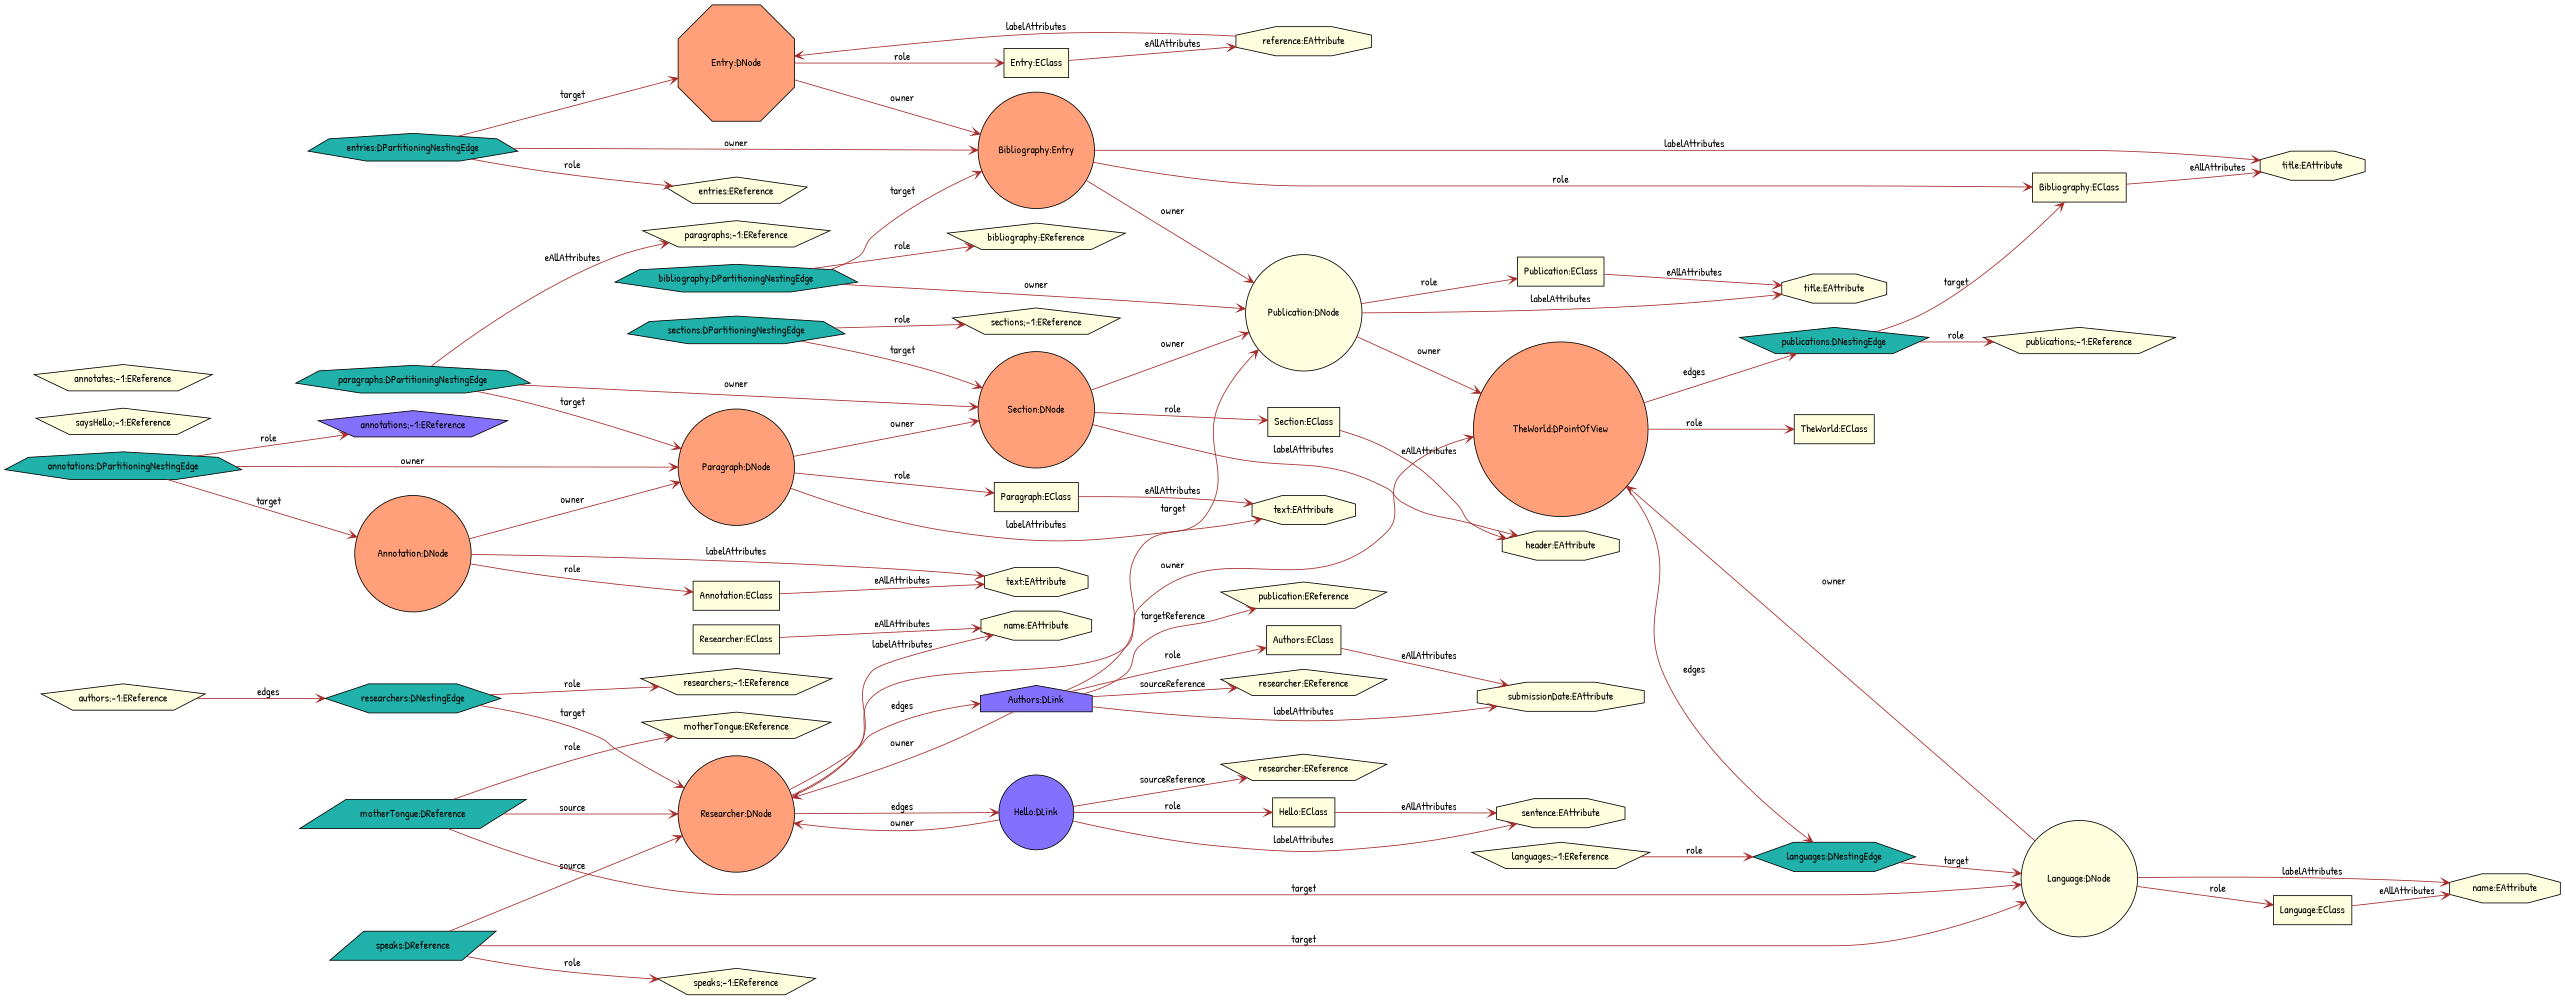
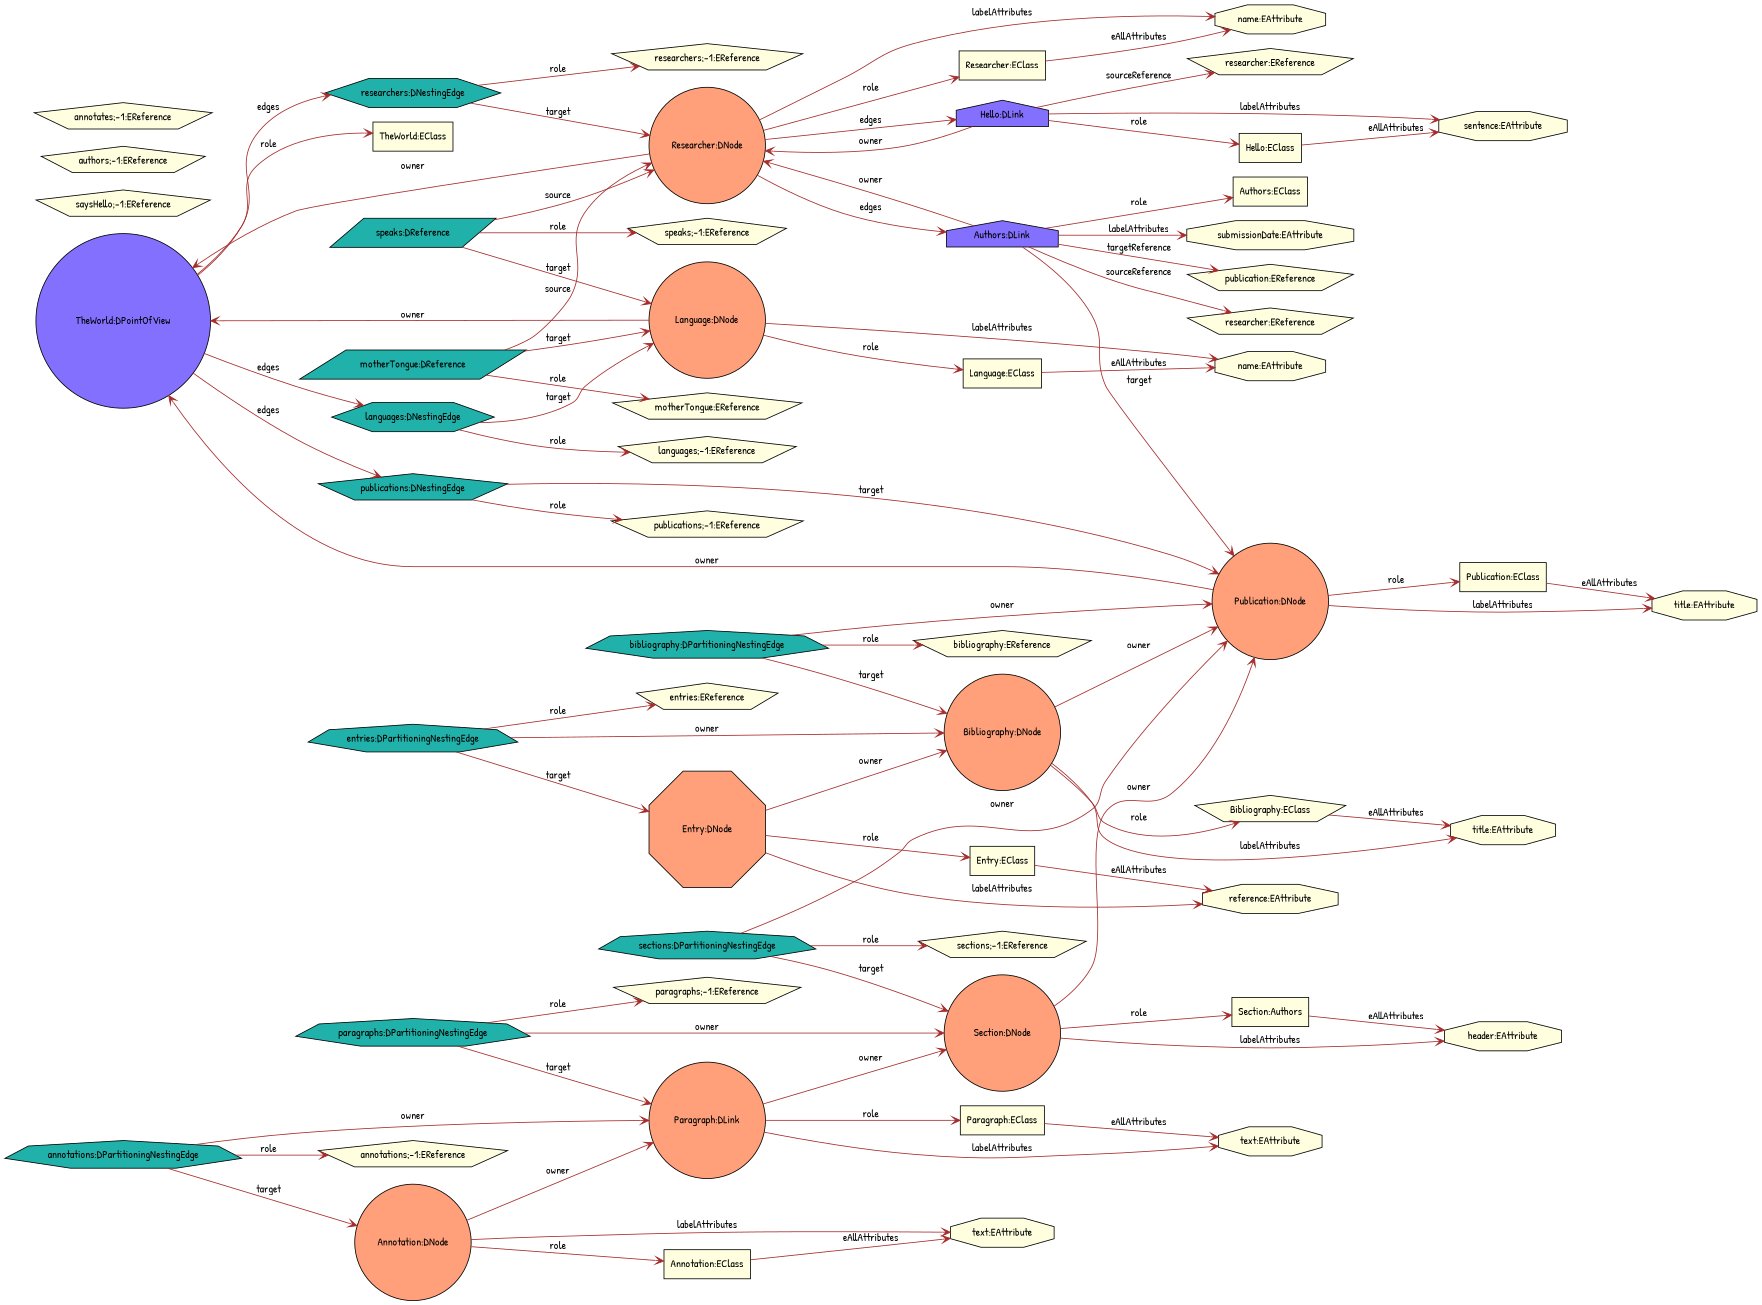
edge "reference:EAttribute" -> "Entry:DNode": reversed
edge "Researcher:DNode" -> "Researcher:EClass": added, label "role"
node "Bibliography:Entry": label "Bibliography:Entry" -> "Bibliography:DNode"
node "Bibliography:EClass": shape box -> pentagon
edge "paragraphs:DPartitioningNestingEdge" -> "paragraphs;-1:EReference": label "eAllAttributes" -> "role"
edge "publications:DNestingEdge" -> "Bibliography:EClass": now "publications:DNestingEdge" -> "Publication:DNode"
node "Publication:DNode": fillcolor lightyellow1 -> lightsalmon1
node "Section:EClass": label "Section:EClass" -> "Section:Authors"
node "annotations;-1:EReference": fillcolor lightslateblue -> lightyellow1
node "TheWorld:DPointOfView": fillcolor lightsalmon1 -> lightslateblue
node "Paragraph:DNode": label "Paragraph:DNode" -> "Paragraph:DLink"
edge "Authors:EClass" -> "submissionDate:EAttribute": removed, label "eAllAttributes"
edge "authors;-1:EReference" -> "researchers:DNestingEdge": now "TheWorld:DPointOfView" -> "researchers:DNestingEdge"
node "Hello:DLink": shape circle -> house
edge "sections:DPartitioningNestingEdge" -> "Publication:DNode": added, label "owner"
edge "languages;-1:EReference" -> "languages:DNestingEdge": reversed
node "Language:DNode": fillcolor lightyellow1 -> lightsalmon1
